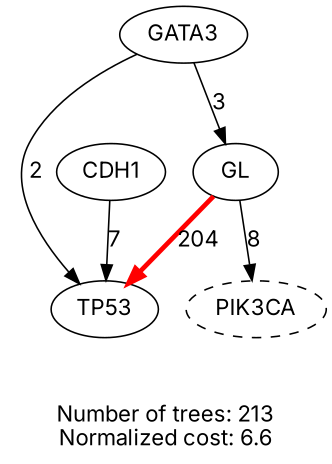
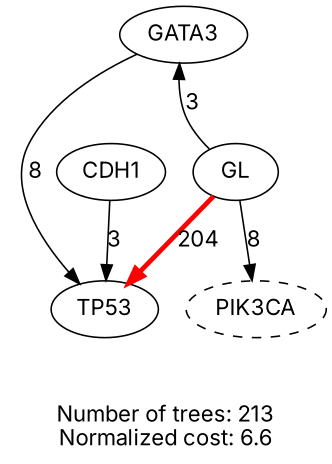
edge "GATA3" -> "GL": reversed
edge "GATA3" -> "TP53": label "2" -> "8"
edge "CDH1" -> "TP53": label "7" -> "3"
